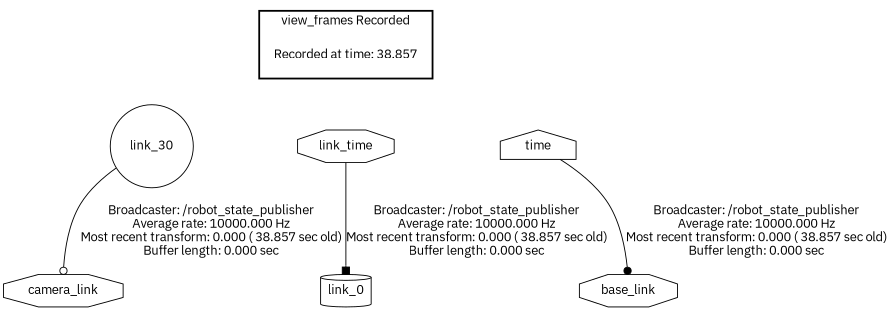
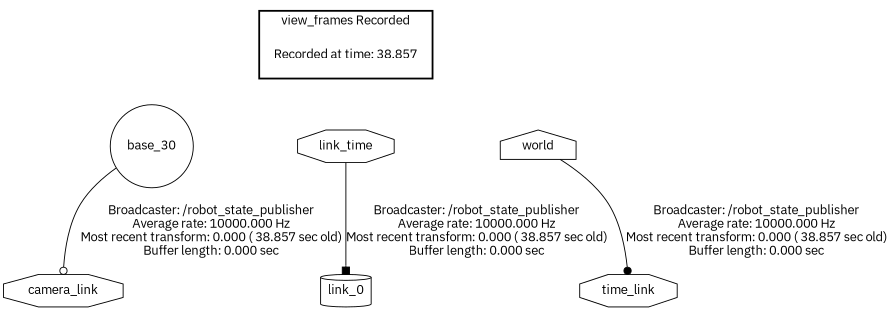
node "link_30": label "link_30" -> "base_30"
node "time": label "time" -> "world"
node "base_link": label "base_link" -> "time_link"
